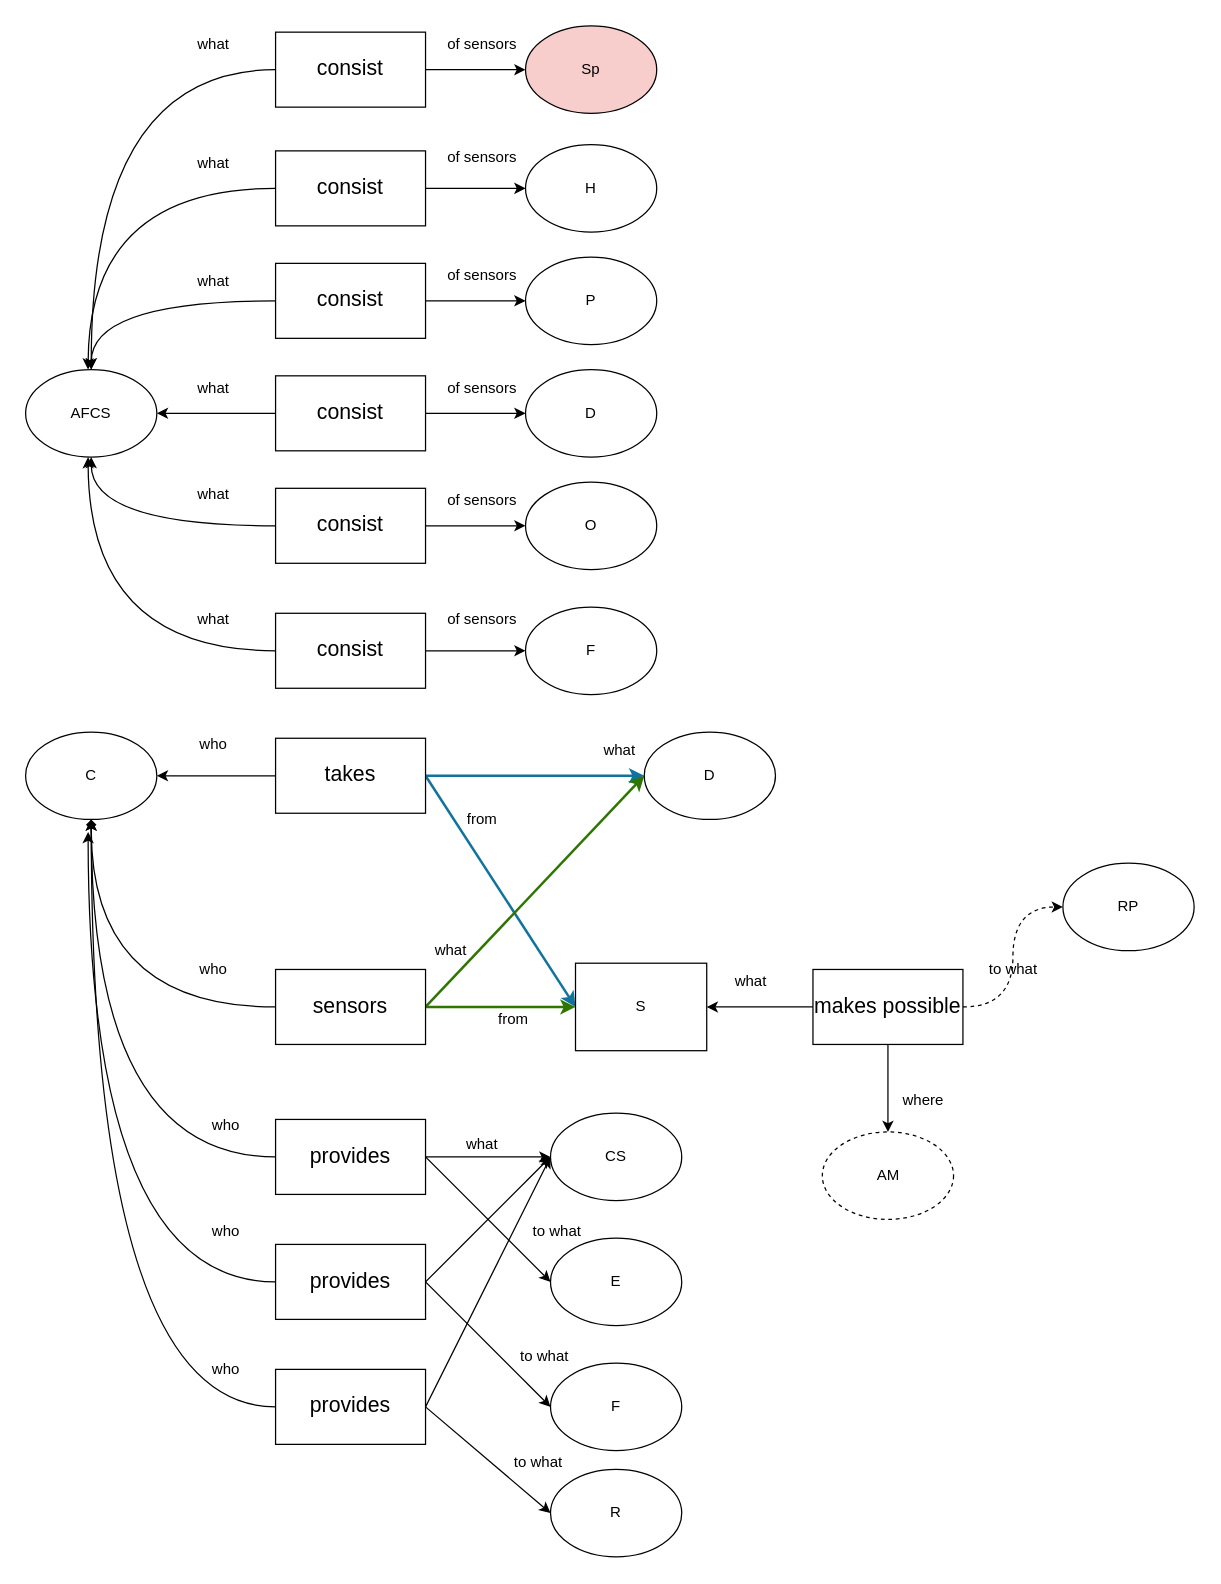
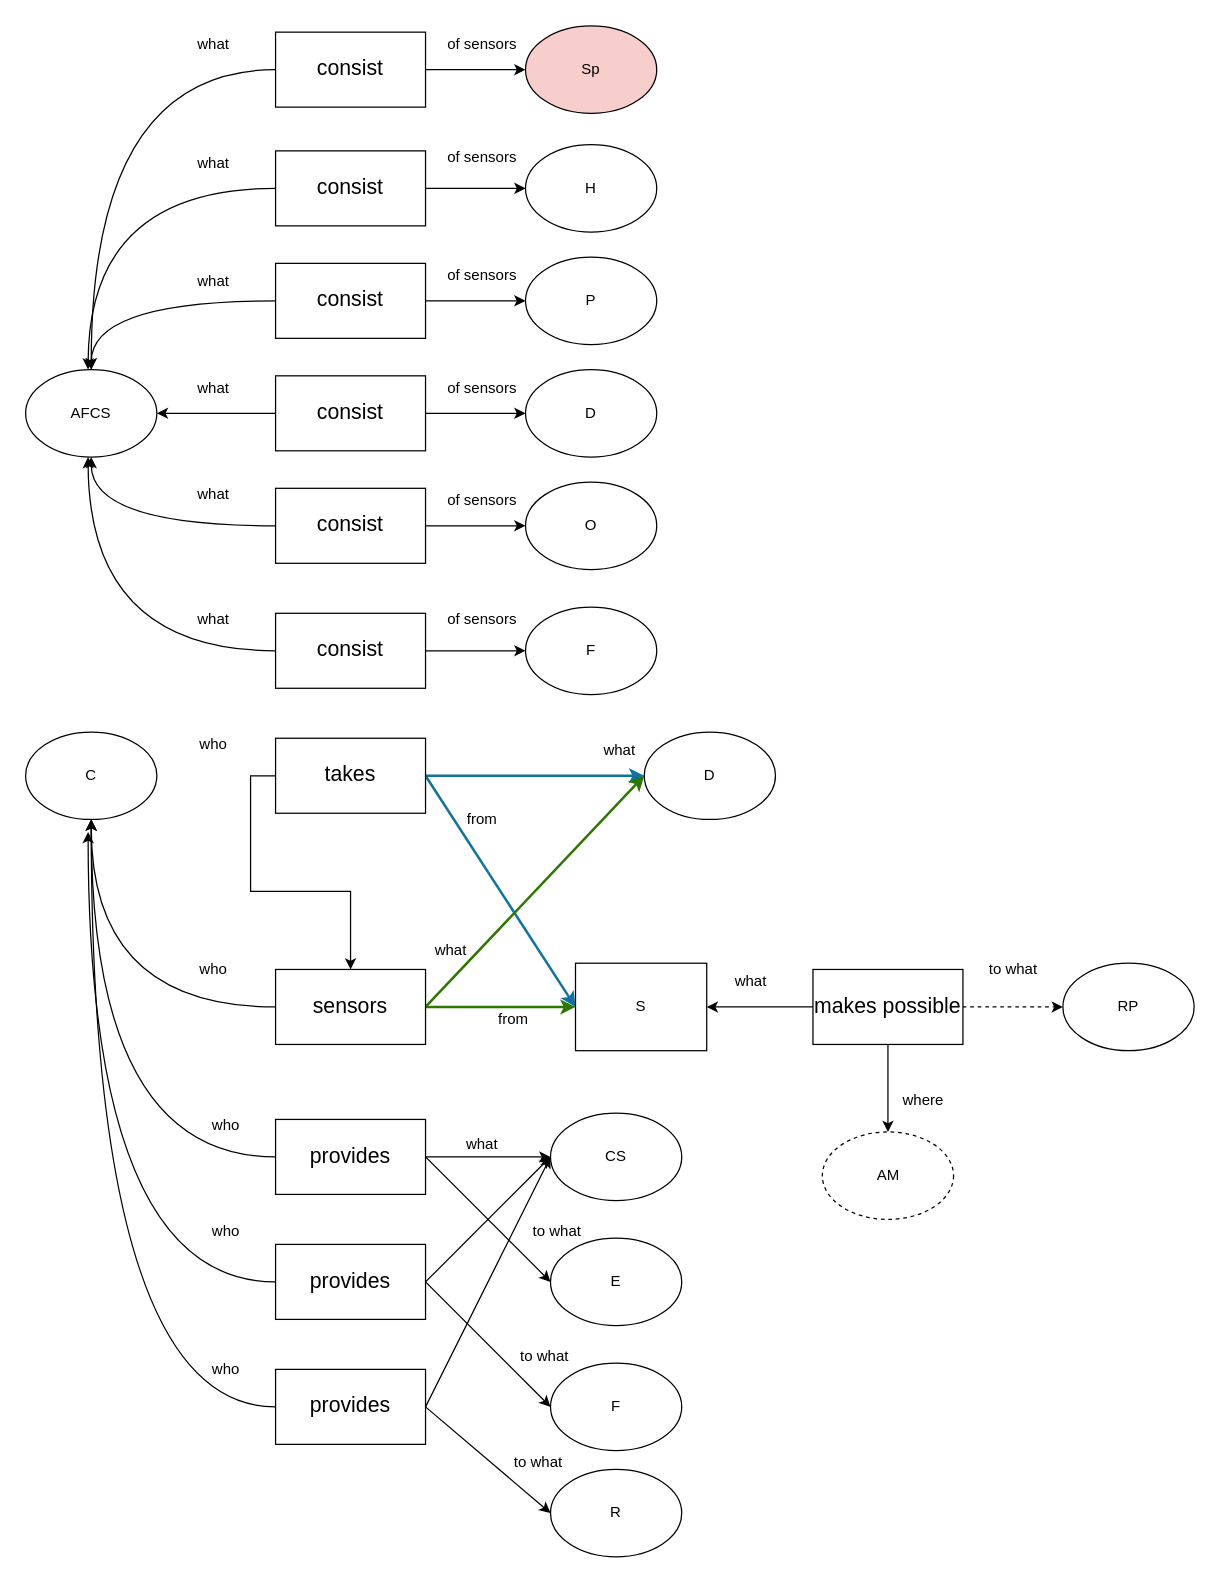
edge "takes" -> "C": now "takes" -> "sensors"
node "RP": moved (1129, 907) -> (1129, 1007)
edge "sensors" -> "C": arrowhead diamond -> classic
